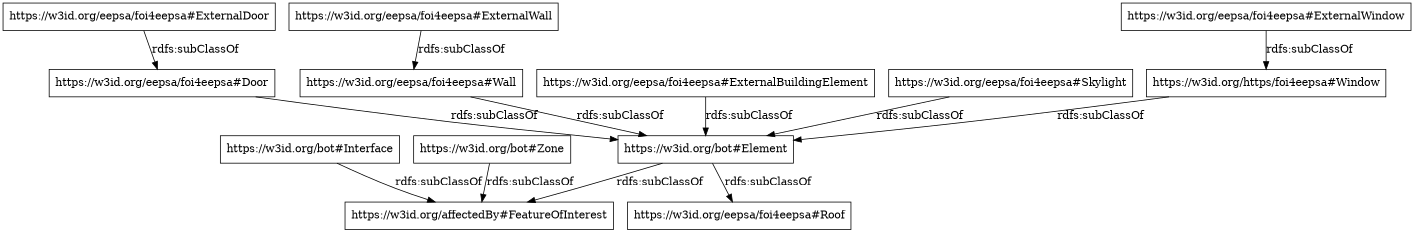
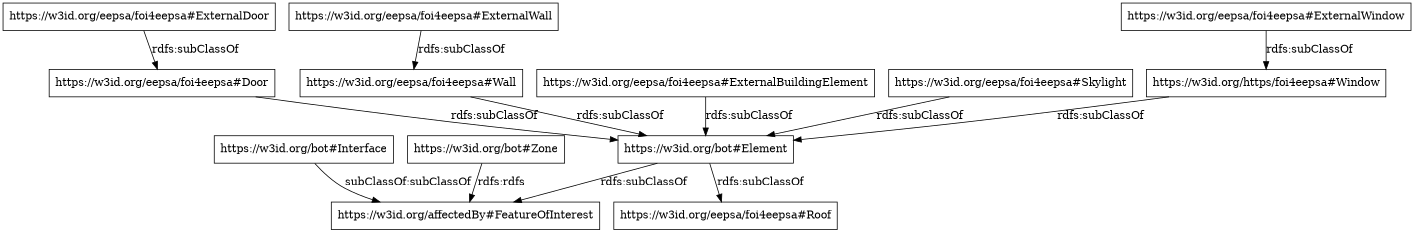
edge "https://w3id.org/bot#Interface" -> "https://w3id.org/affectedBy#FeatureOfInterest": label "rdfs:subClassOf" -> "subClassOf:subClassOf"
edge "https://w3id.org/bot#Zone" -> "https://w3id.org/affectedBy#FeatureOfInterest": label "rdfs:subClassOf" -> "rdfs:rdfs"
